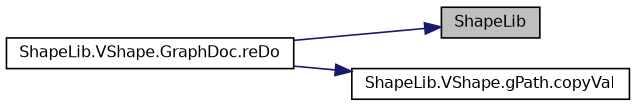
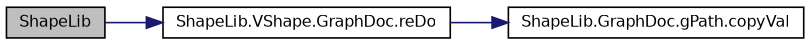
edge "ShapeLib.VShape.GraphDoc.reDo" -> "ShapeLib": reversed
node "ShapeLib.VShape.gPath.copyVal": label "ShapeLib.VShape.gPath.copyVal" -> "ShapeLib.GraphDoc.gPath.copyVal"
